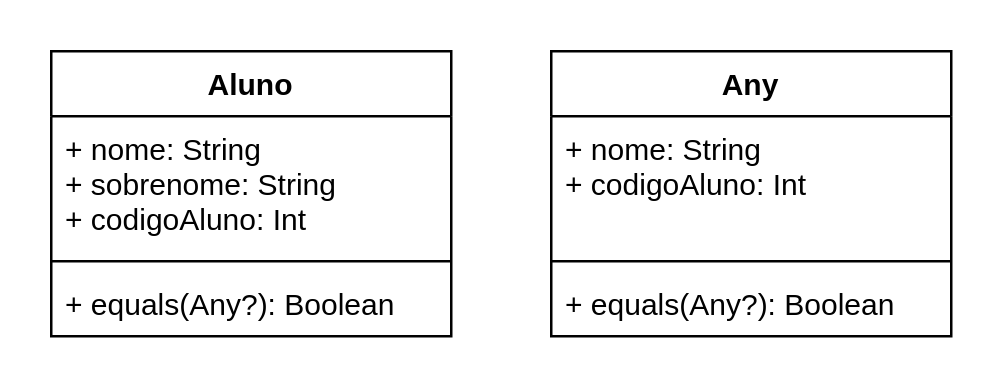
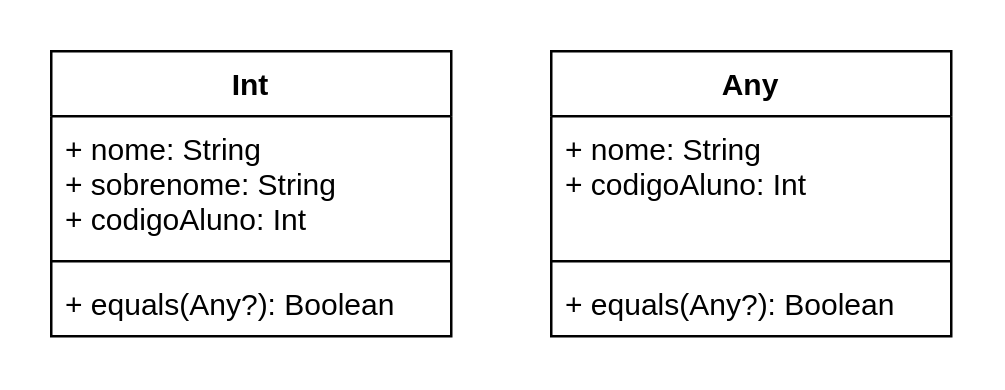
node "Aluno": label "Aluno" -> "Int"
